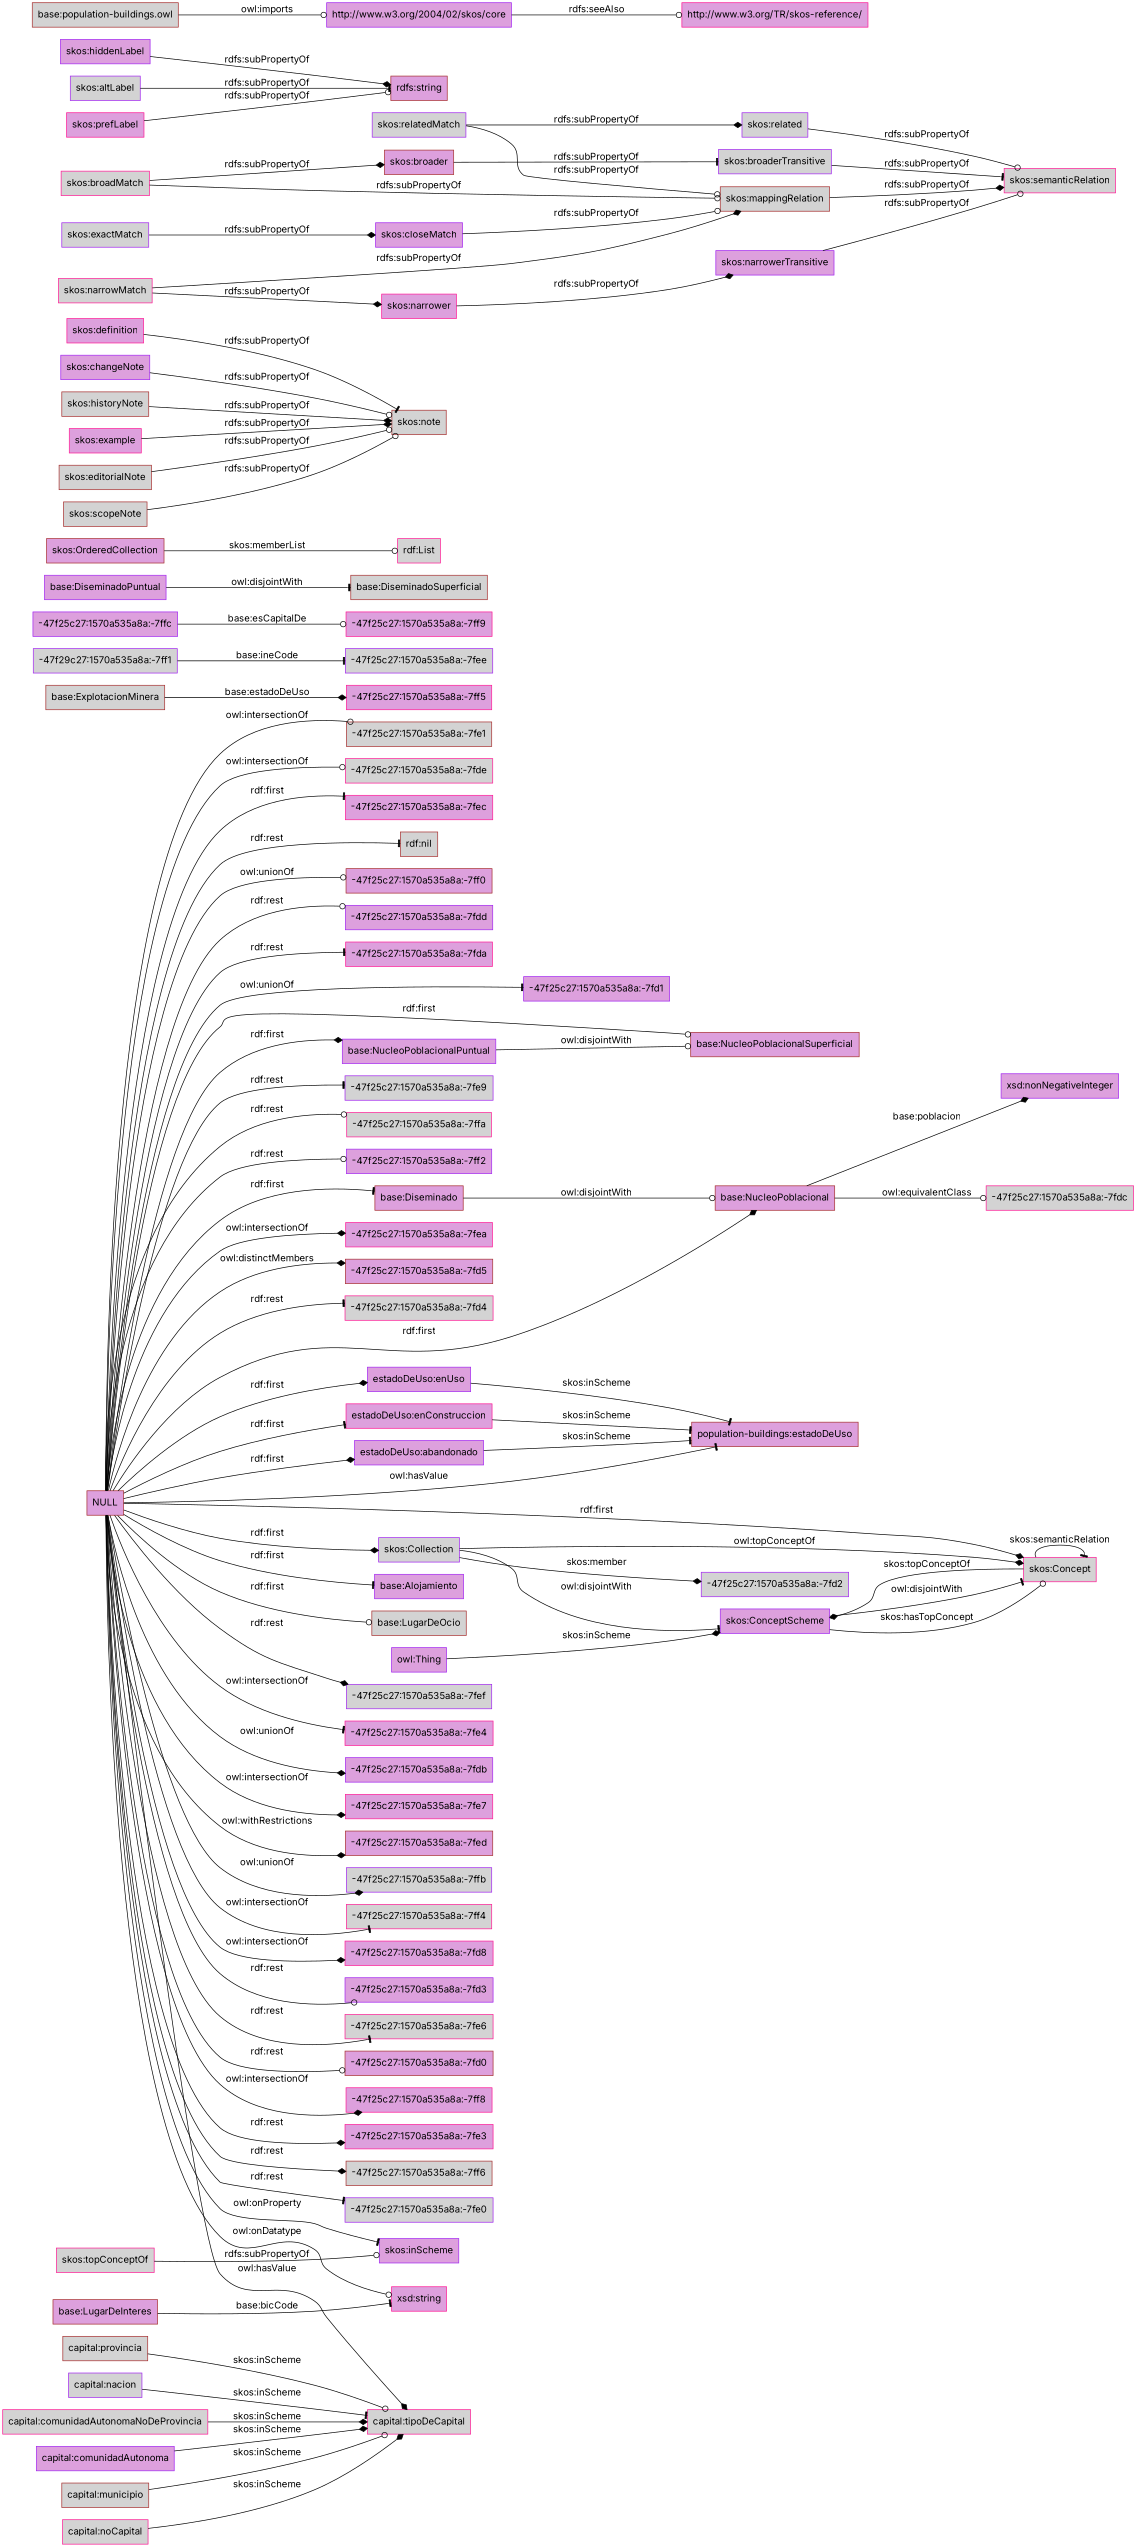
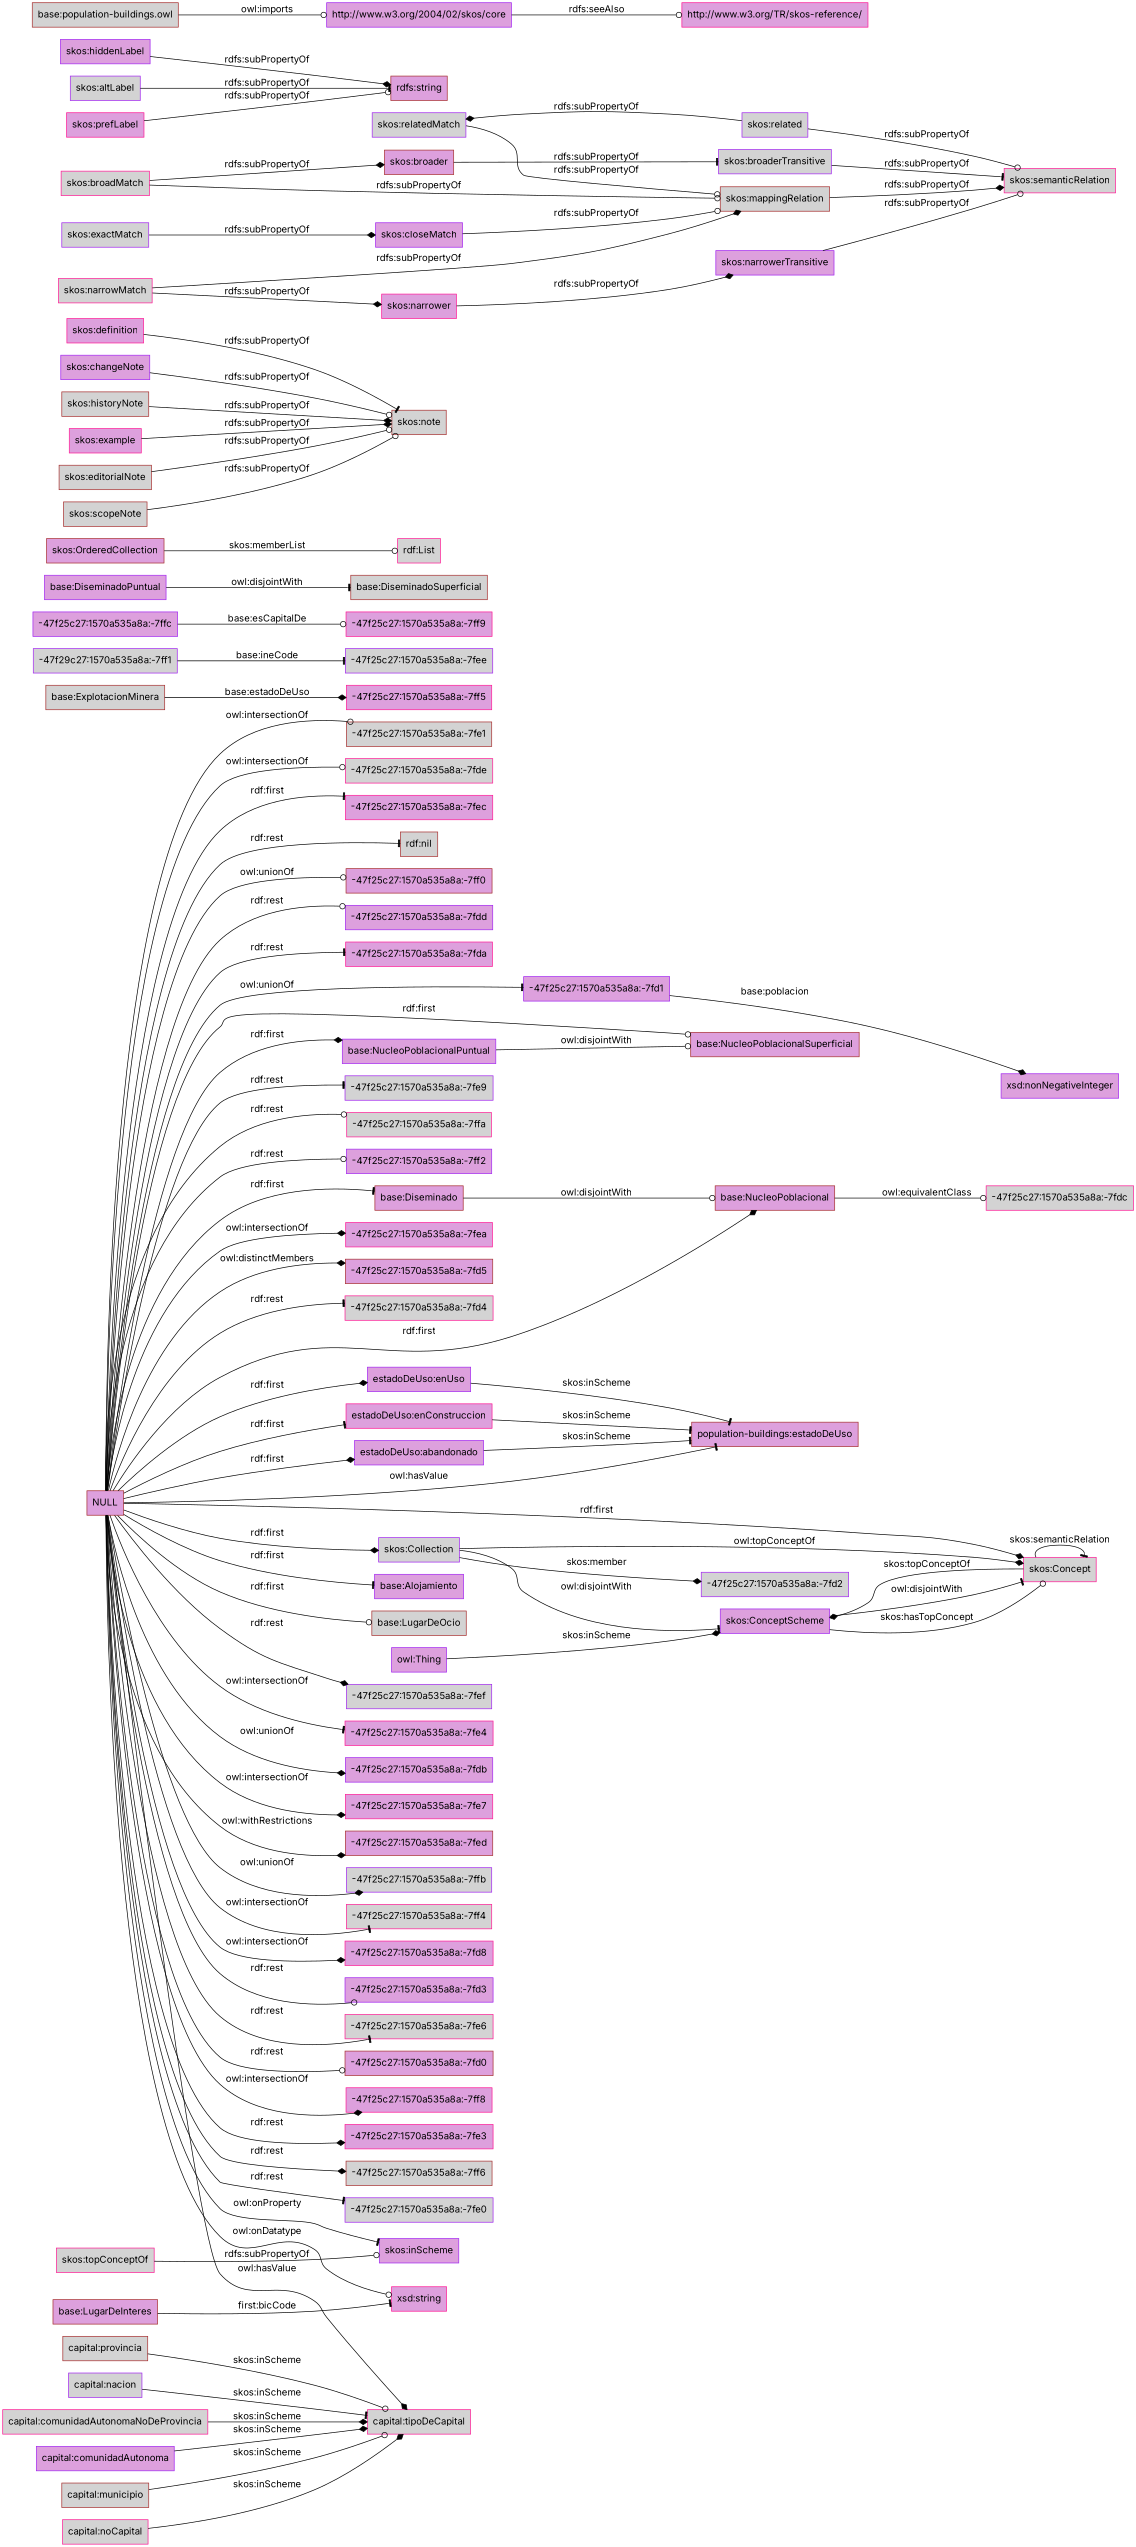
edge "skos:relatedMatch" -> "skos:related": reversed
edge "base:NucleoPoblacional" -> "xsd:nonNegativeInteger": now "-47f25c27:1570a535a8a:-7fd1" -> "xsd:nonNegativeInteger"
edge "base:LugarDeInteres" -> "xsd:string": label "base:bicCode" -> "first:bicCode"
